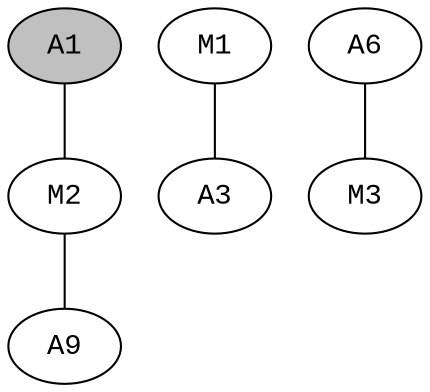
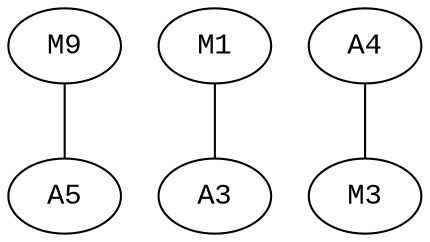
node "A1": removed
node "A6": label "A6" -> "A4"
node "M2": label "M2" -> "M9"
node "A9": label "A9" -> "A5"
